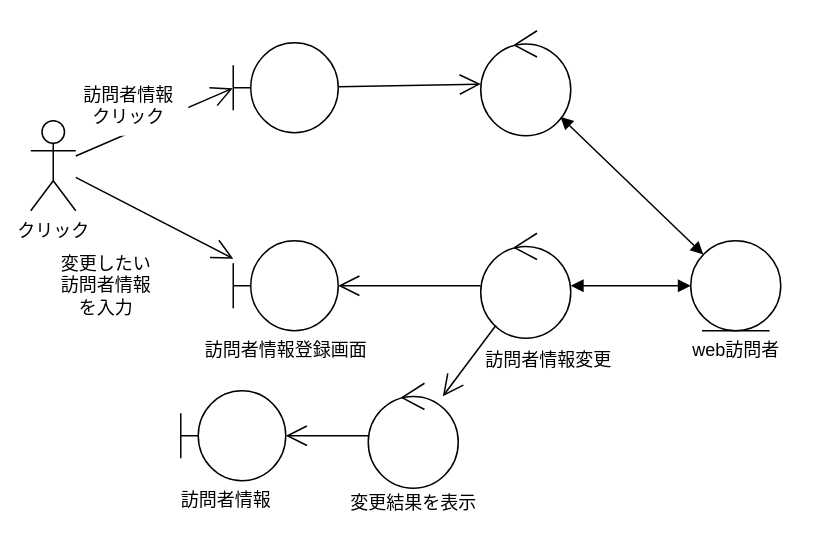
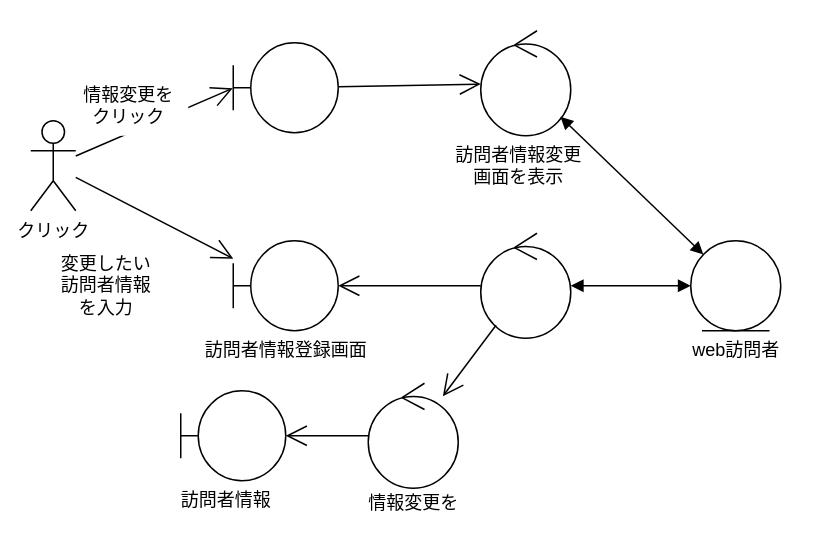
node "訪問者情報 クリック": label "訪問者情報 クリック" -> "情報変更を クリック"
node "訪問者情報変更 画面を表示": added
node "訪問者情報変更": removed
node "変更結果を表示": label "変更結果を表示" -> "情報変更を"
